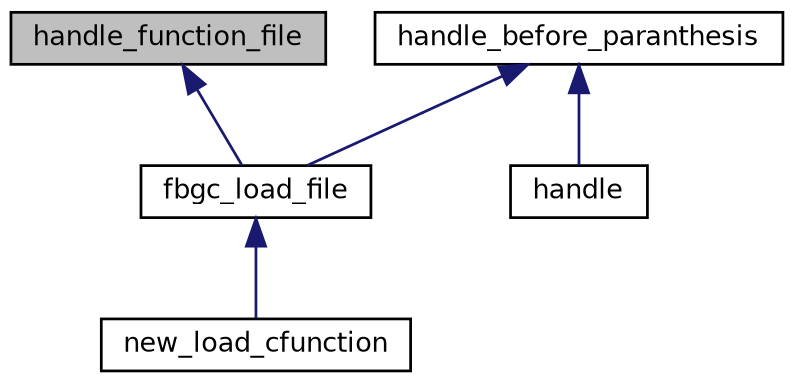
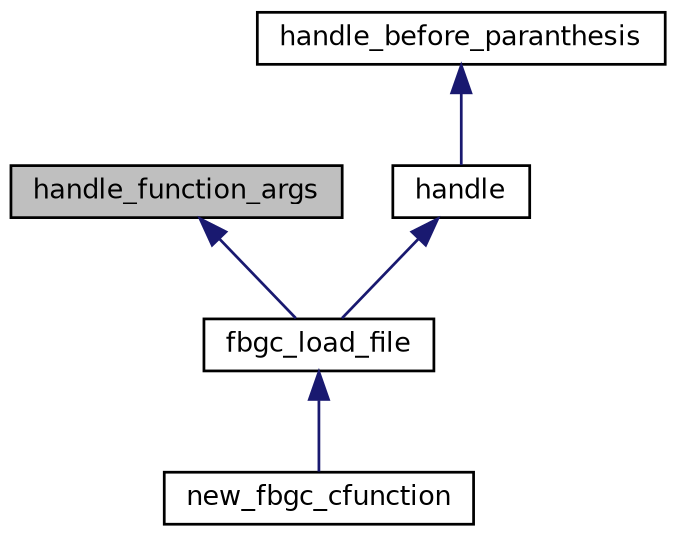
node "handle_function_file": label "handle_function_file" -> "handle_function_args"
edge "fbgc_load_file" -> "handle_before_paranthesis": now "fbgc_load_file" -> "handle"
node "new_load_cfunction": label "new_load_cfunction" -> "new_fbgc_cfunction"
